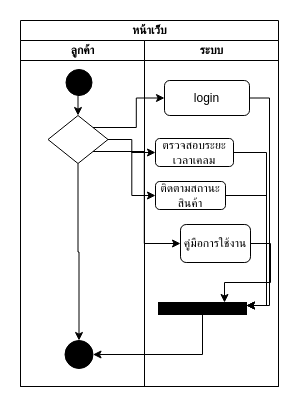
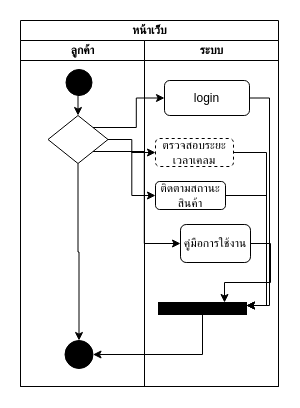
node "ตรวจสอบระยะเวลาเคลม": style solid -> dashed
